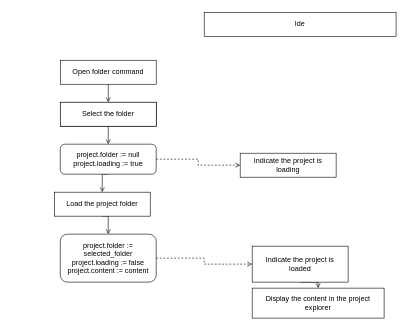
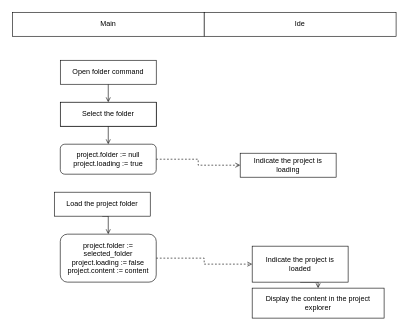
node "Main": added
edge "project.folder := null project.loading := true" -> "Load the project folder": removed
